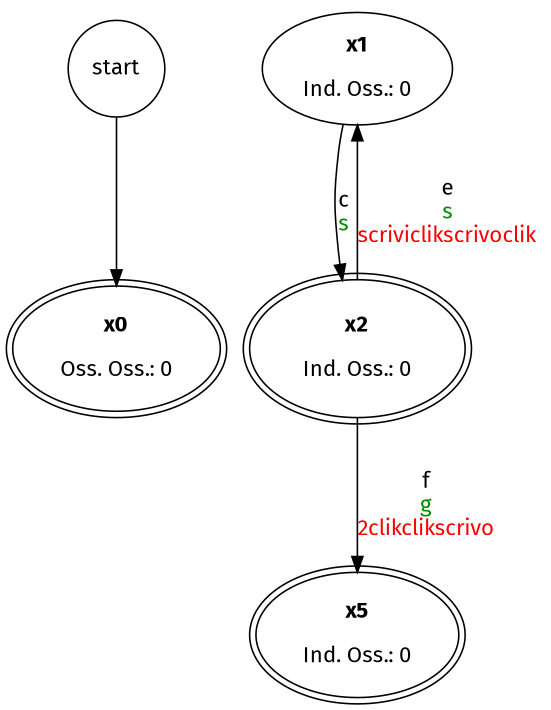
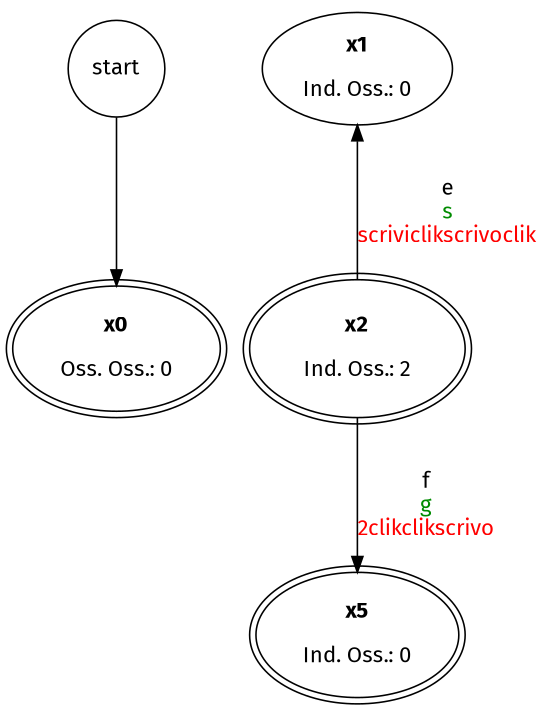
edge "x1" -> "x2": removed, label "c s"
node "x2": text "Ind. Oss.: 0" -> "Ind. Oss.: 2"
